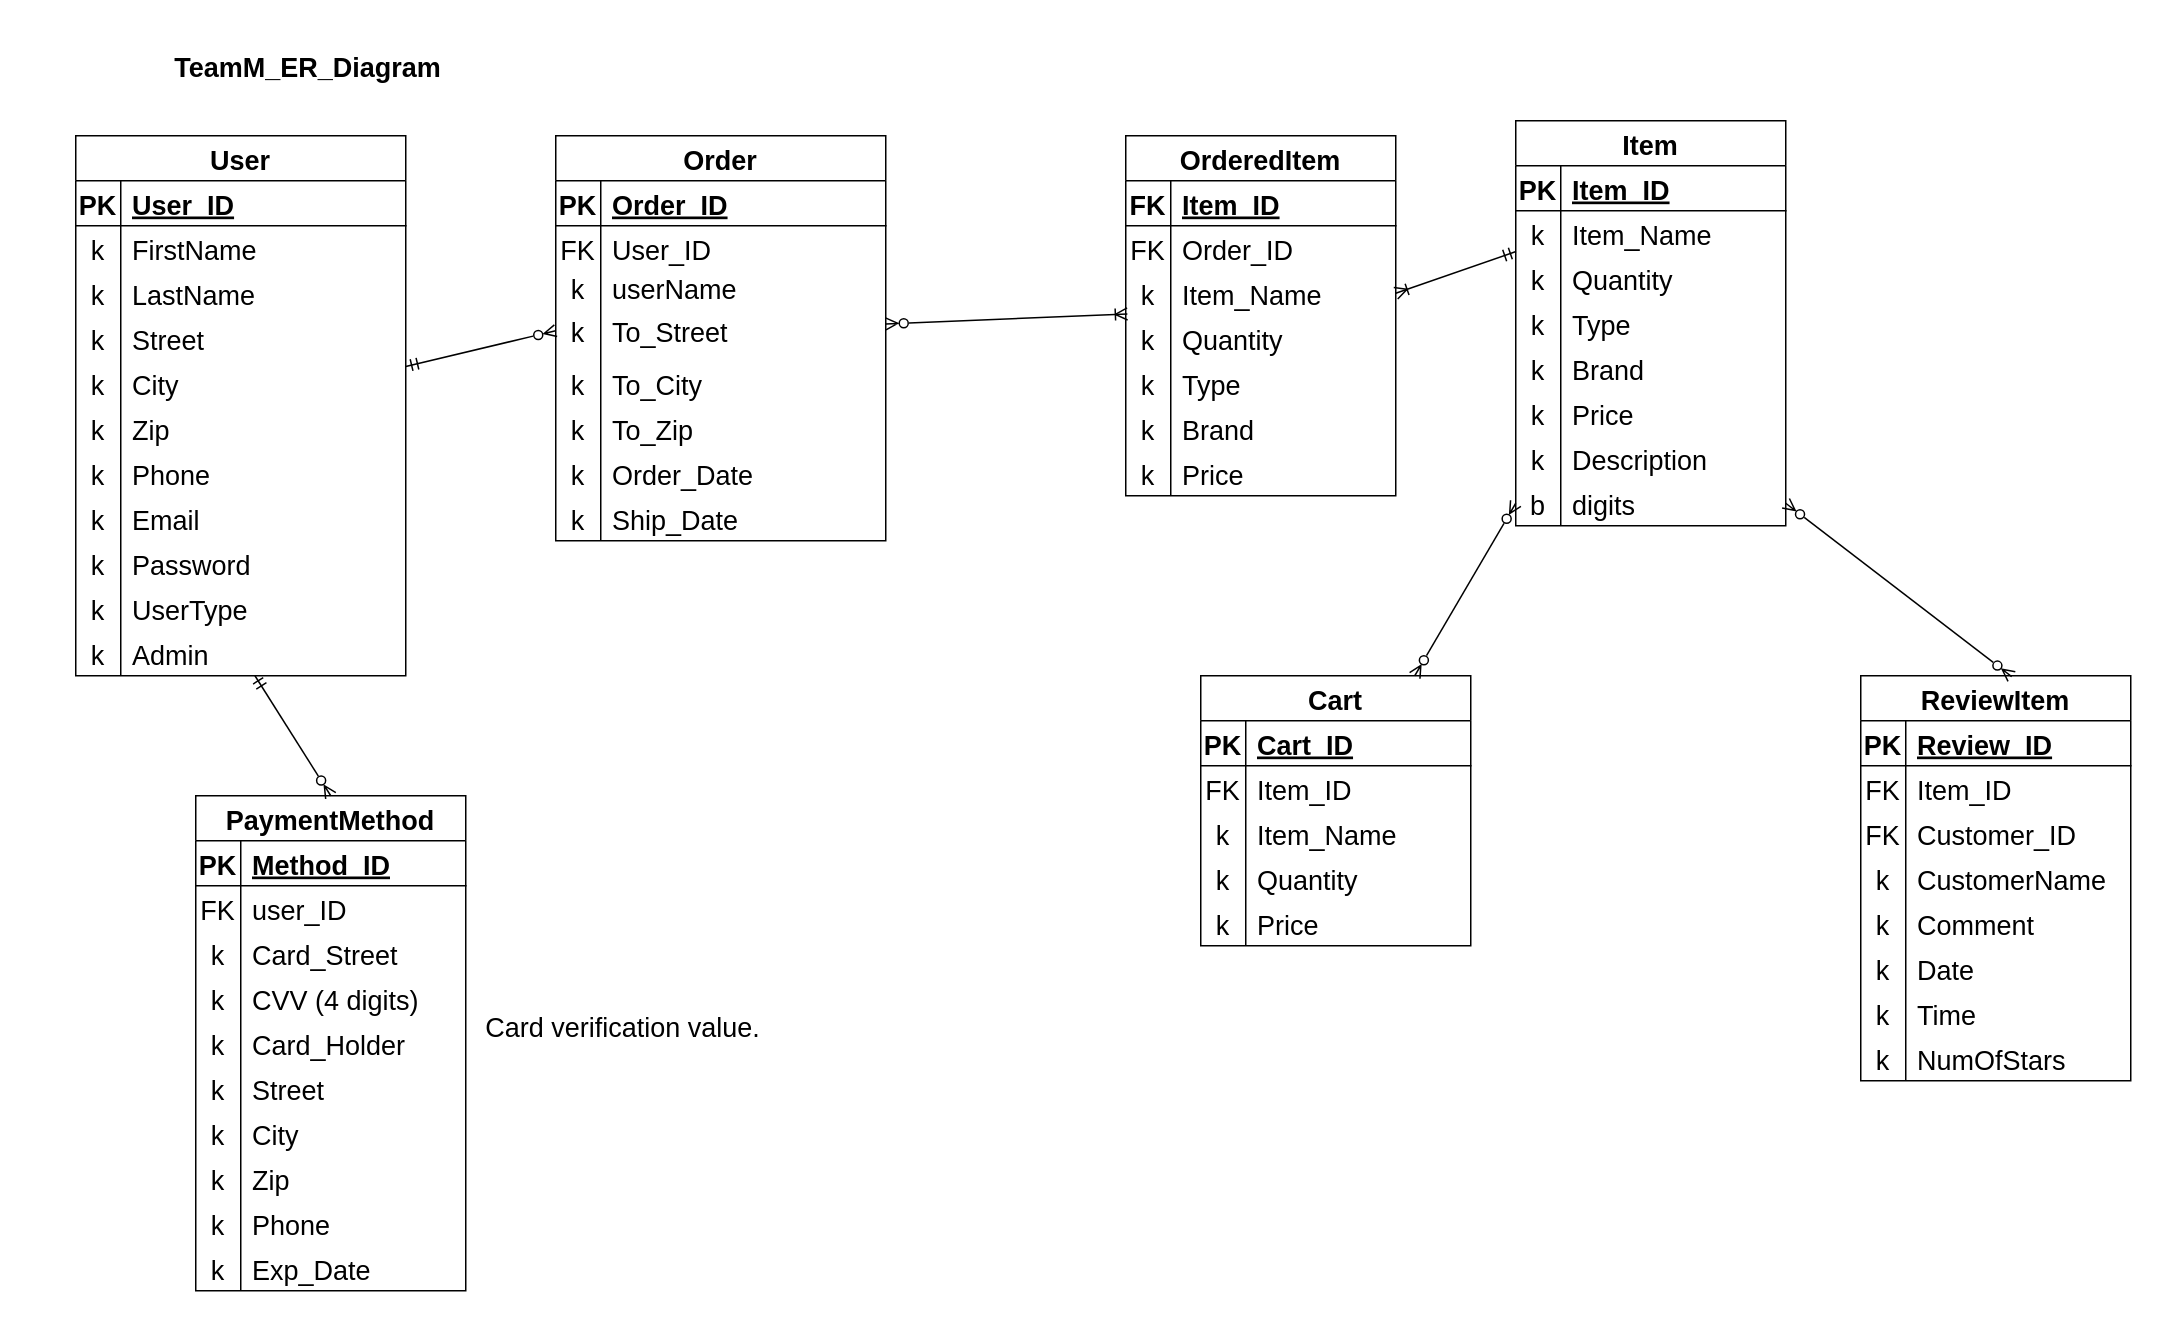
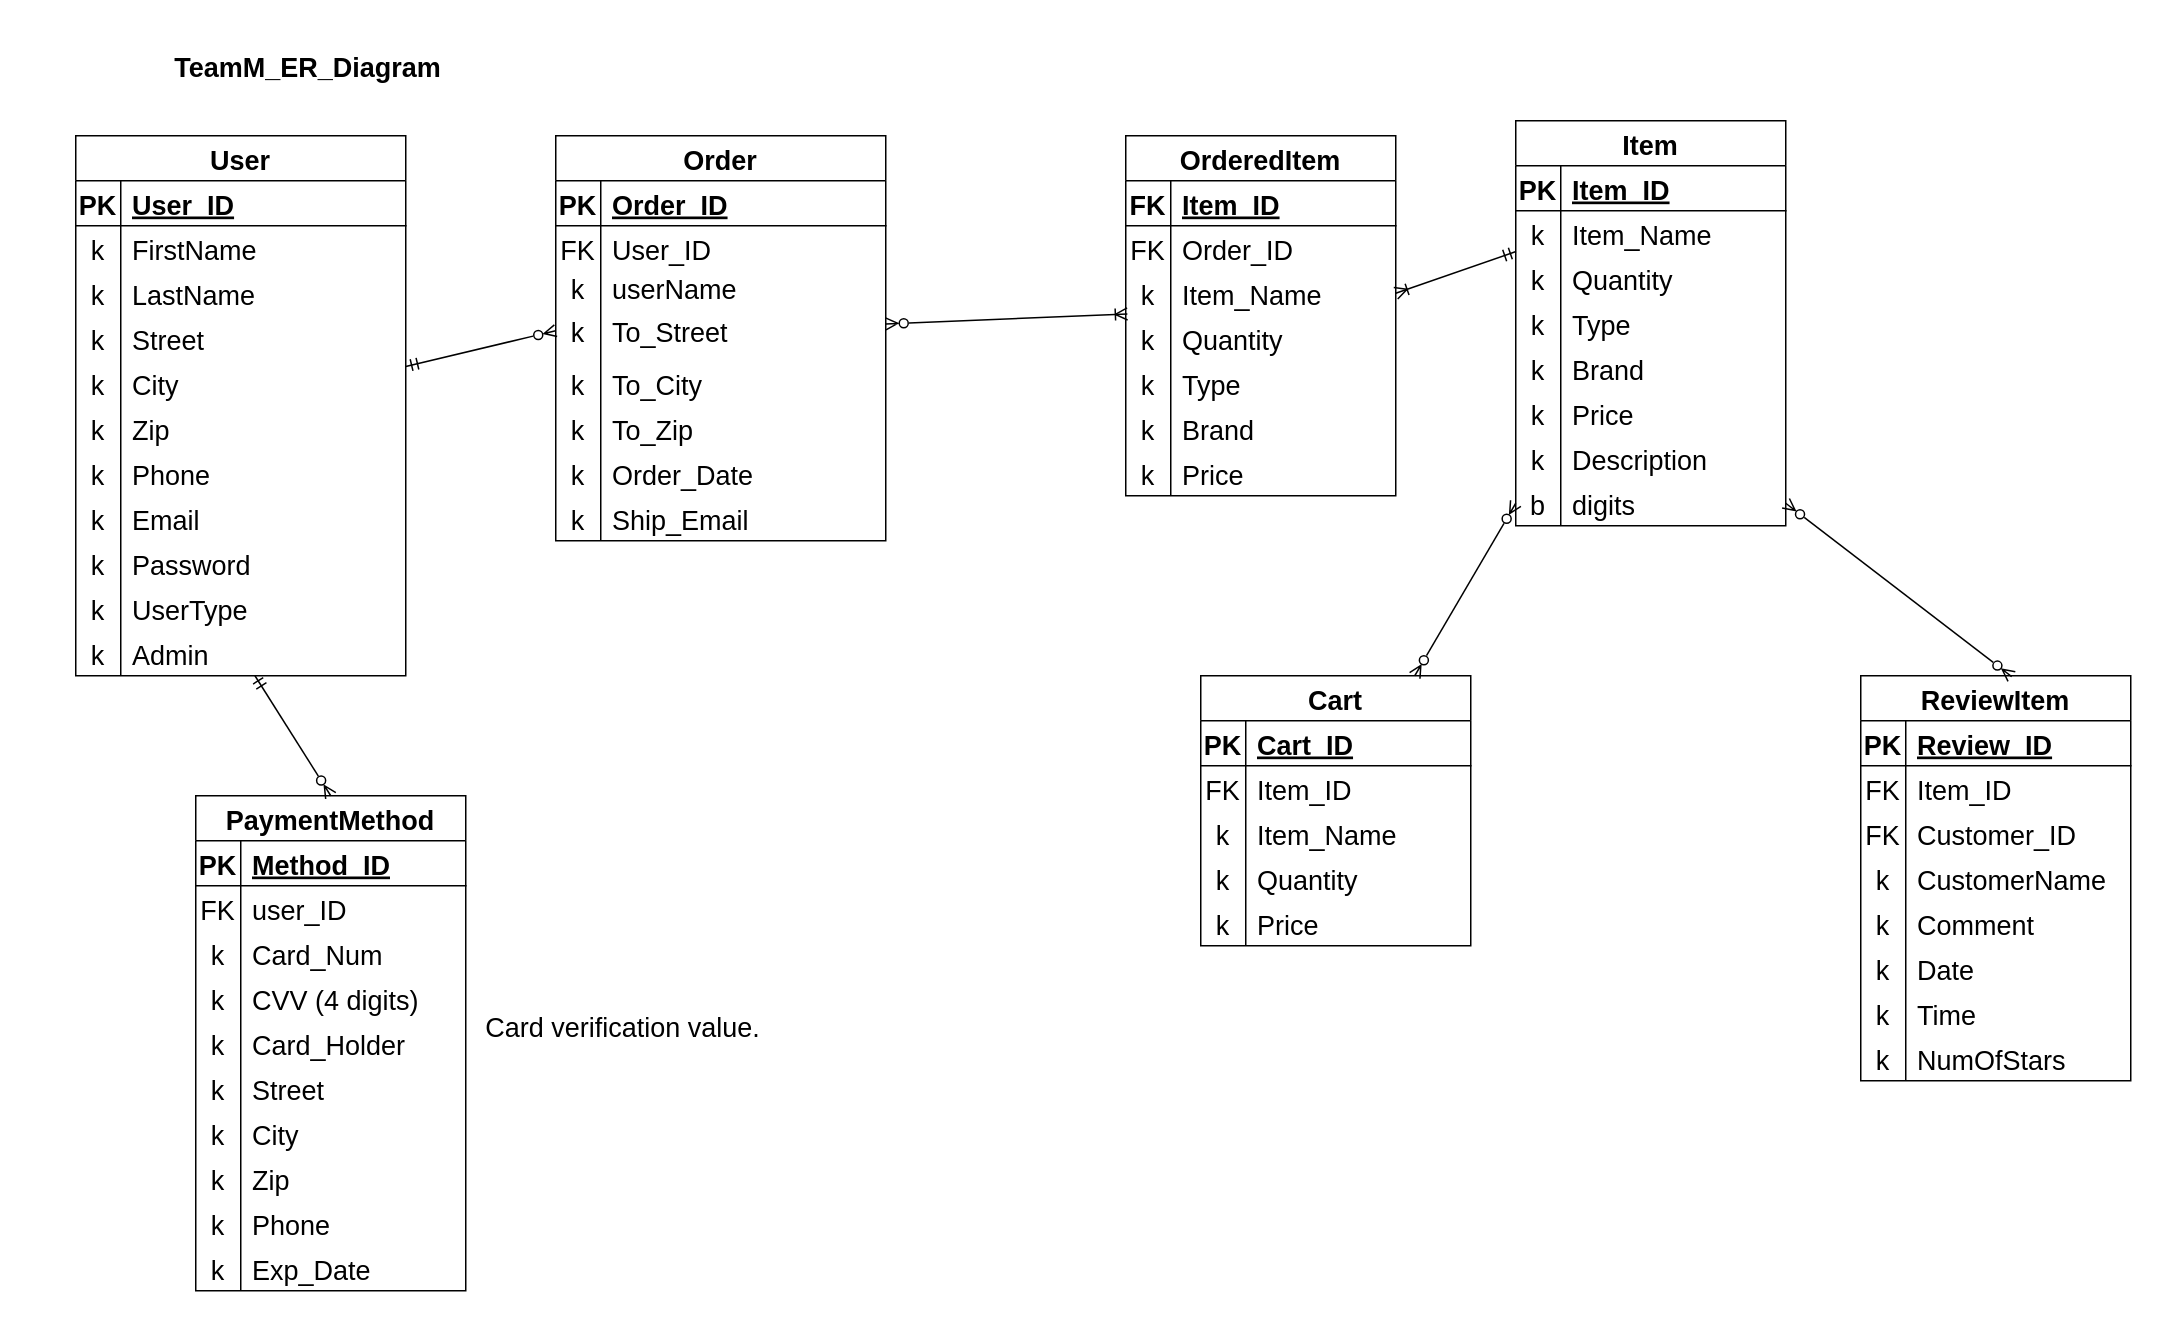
node "Ship_Date": label "Ship_Date" -> "Ship_Email"
node "Card_Street": label "Card_Street" -> "Card_Num"
